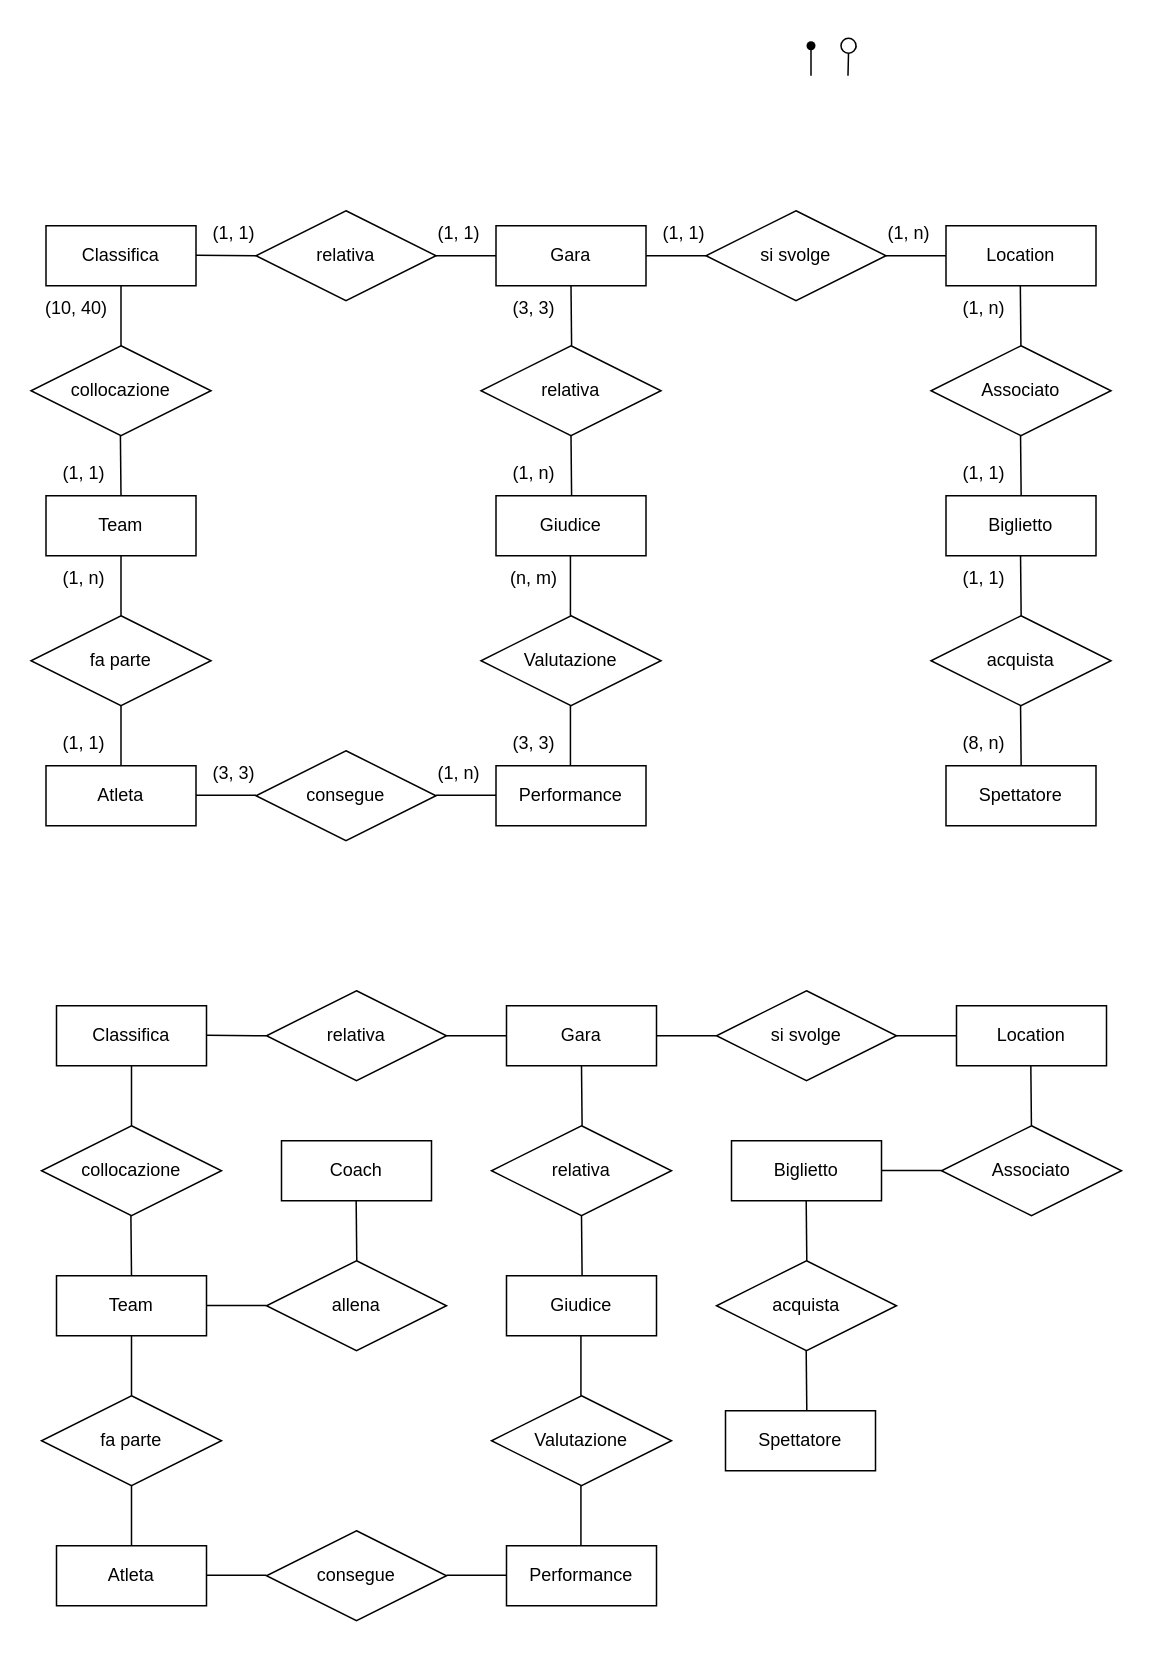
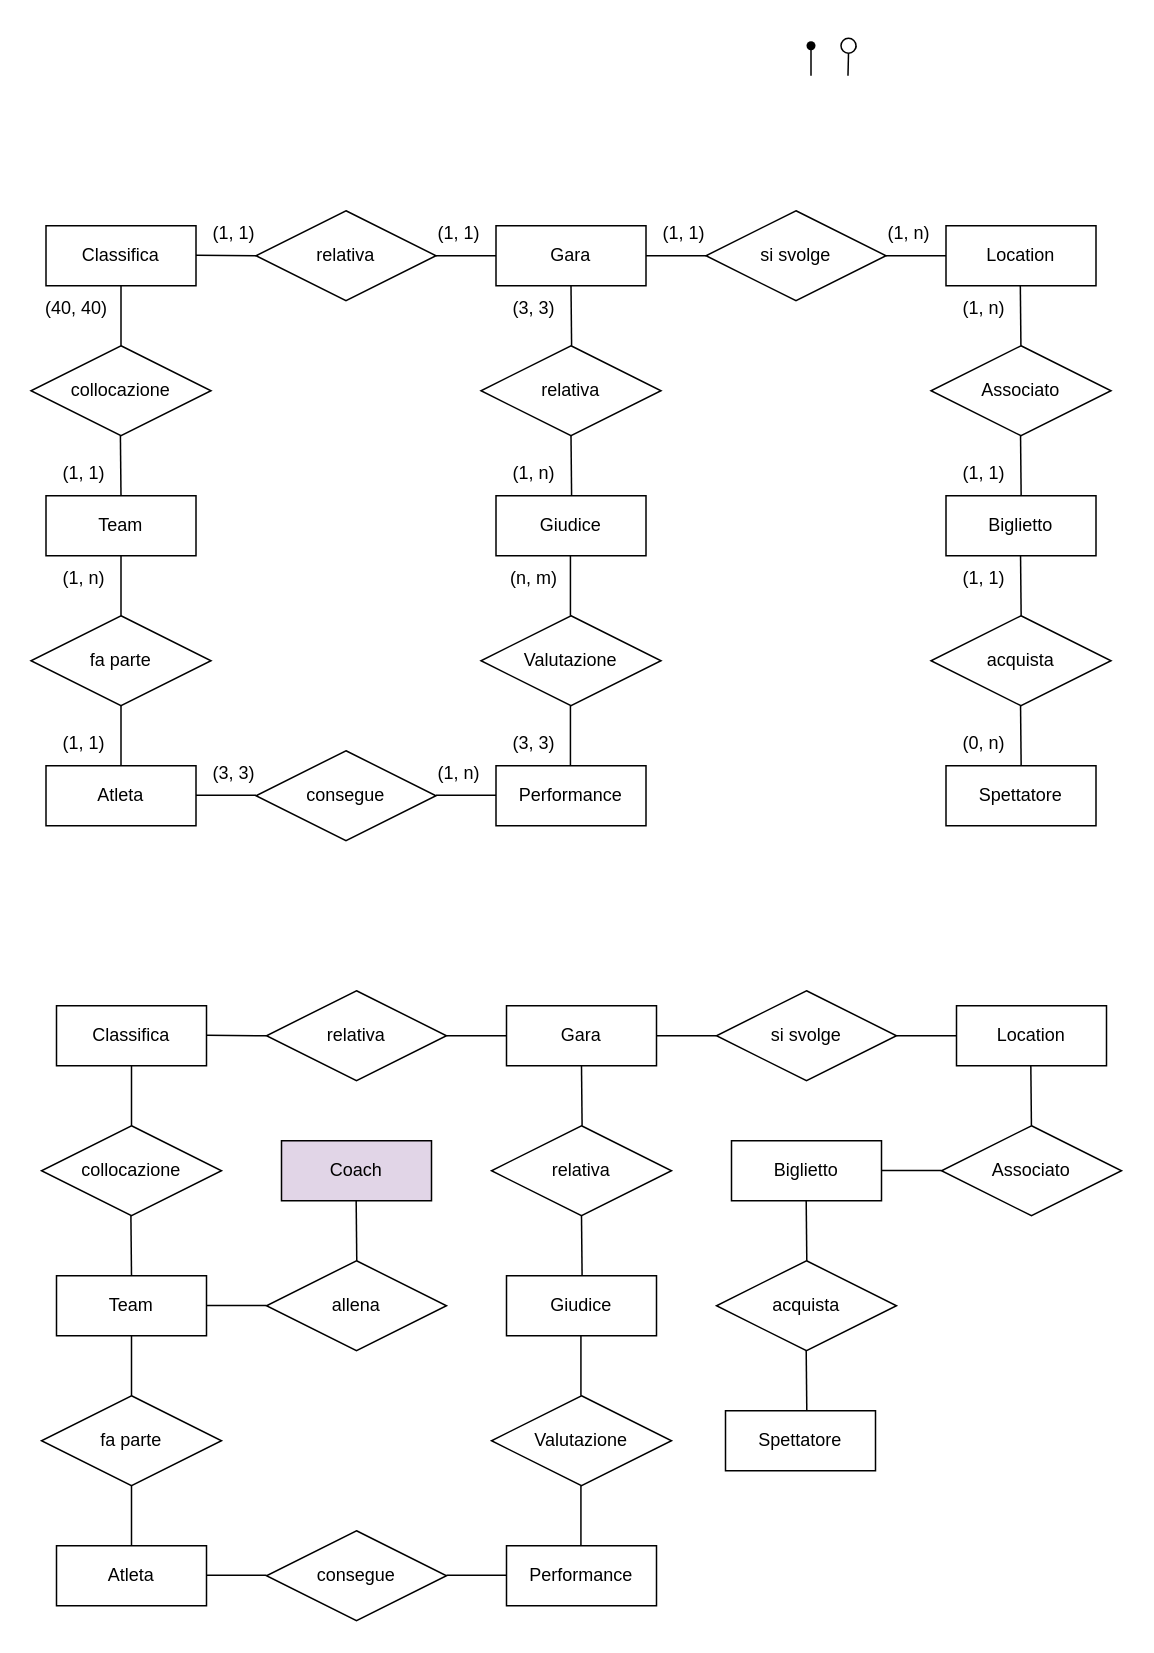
node "(10, 40)": label "(10, 40)" -> "(40, 40)"
node "(8, n)": label "(8, n)" -> "(0, n)"
node "Coach": fillcolor #ffffff -> #e1d5e7
